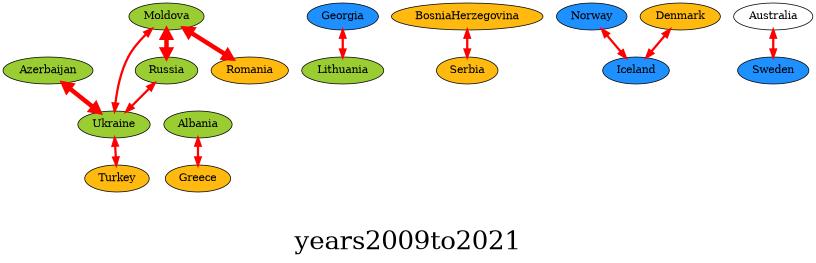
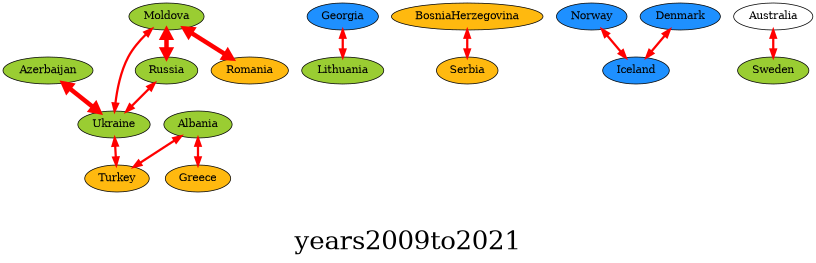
node "Denmark": fillcolor darkgoldenrod1 -> dodgerblue
node "Sweden": fillcolor dodgerblue -> olivedrab3
edge "Albania" -- "Turkey": added
